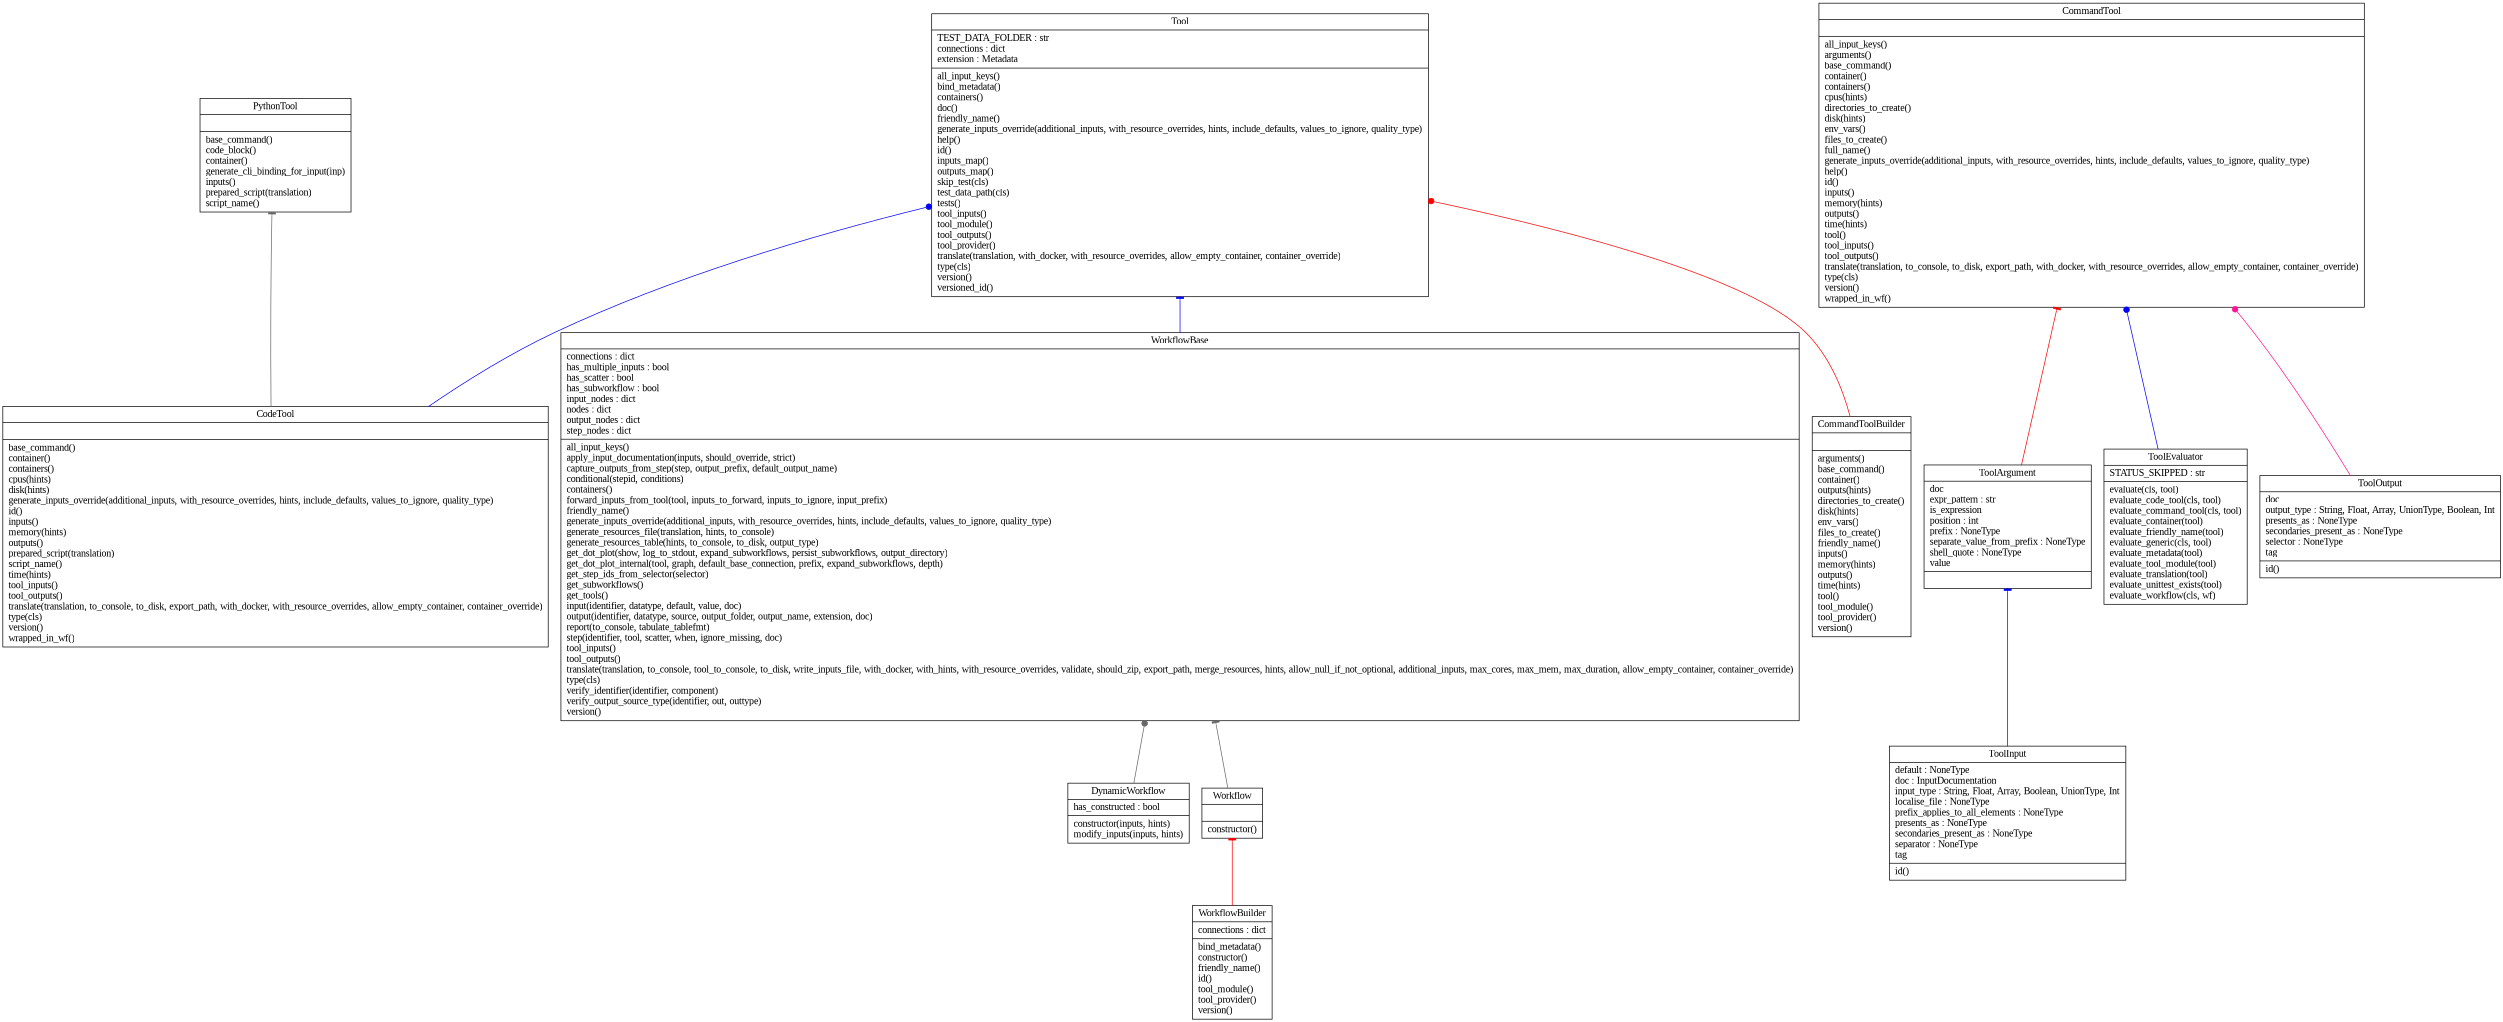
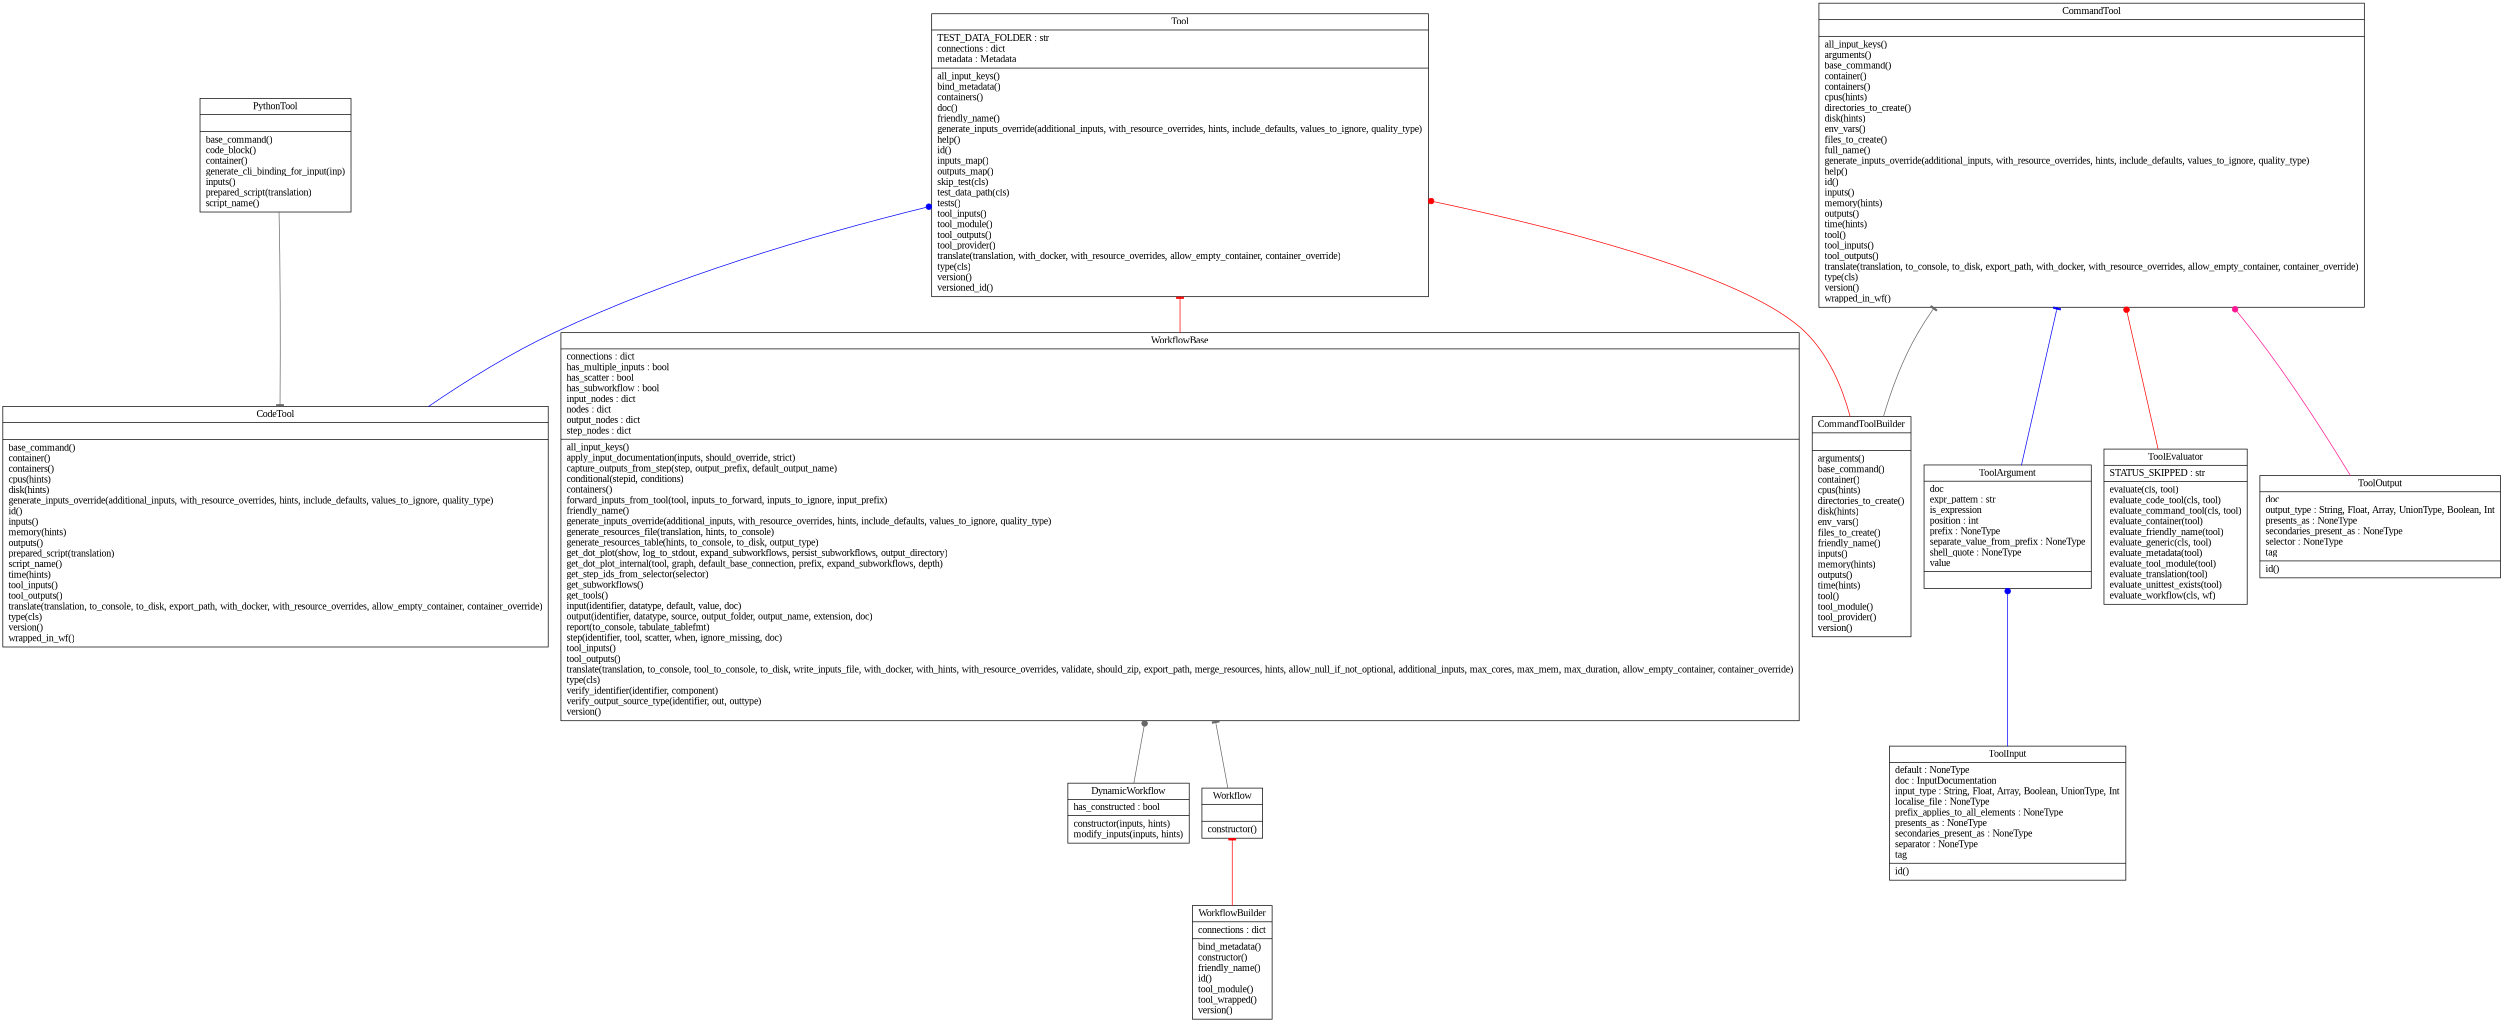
node "Tool": text "extension : Metadata" -> "metadata : Metadata"
edge "CodeTool" -> "PythonTool": reversed
edge "WorkflowBase" -> "Tool": color blue -> red
edge "CommandToolBuilder" -> "CommandTool": added
edge "ToolEvaluator" -> "CommandTool": color blue -> red
edge "ToolArgument" -> "CommandTool": color red -> blue
node "CommandToolBuilder": text "outputs(hints)" -> "cpus(hints)"
edge "ToolInput" -> "ToolArgument": arrowhead tee -> dot
node "WorkflowBuilder": text "tool_provider()" -> "tool_wrapped()"
